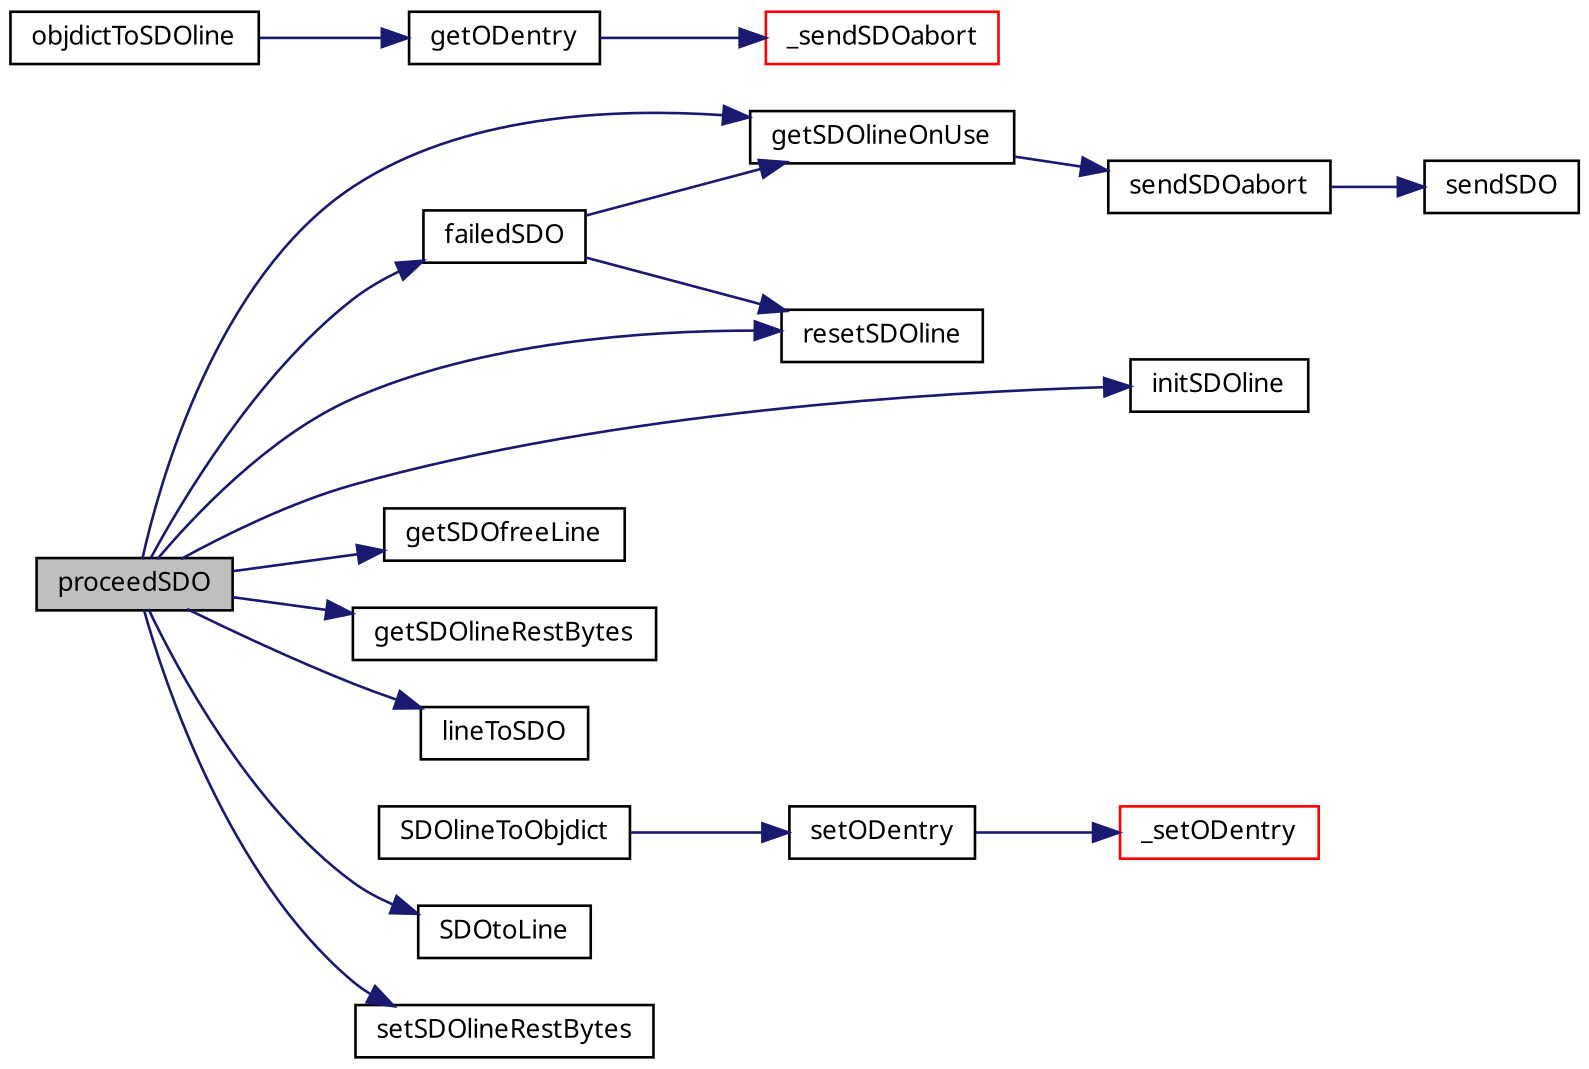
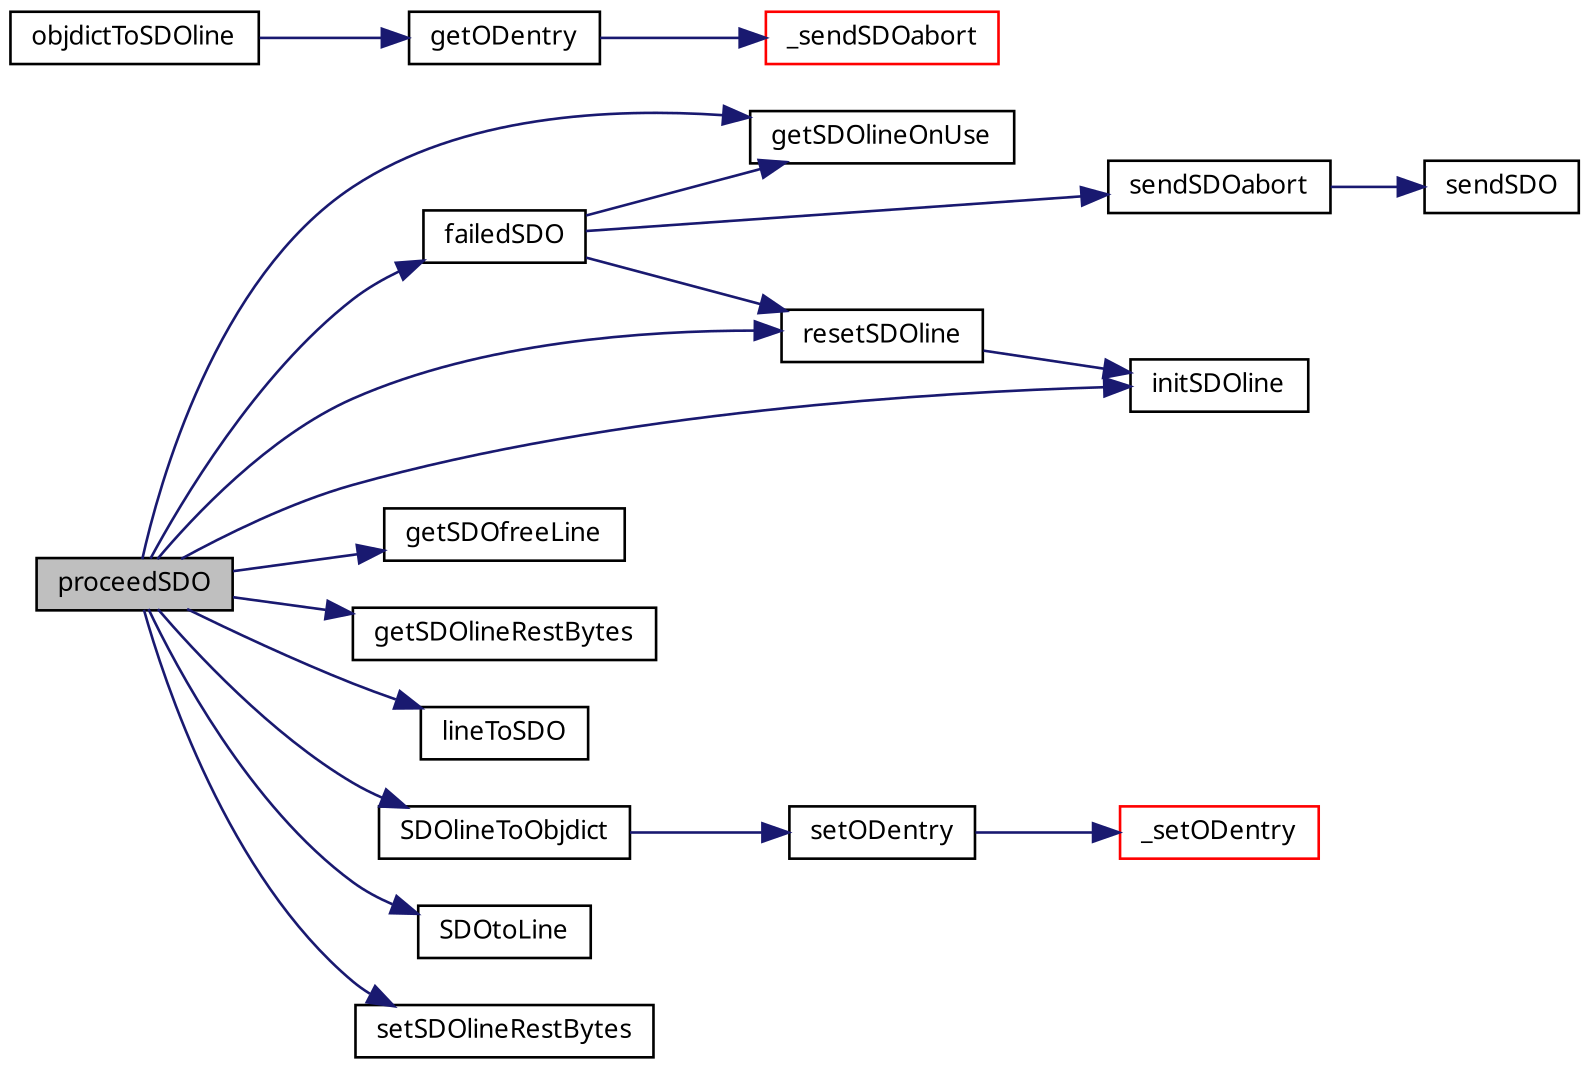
edge "getSDOlineOnUse" -> "sendSDOabort": now "failedSDO" -> "sendSDOabort"
edge "resetSDOline" -> "initSDOline": added
edge "proceedSDO" -> "SDOlineToObjdict": added
